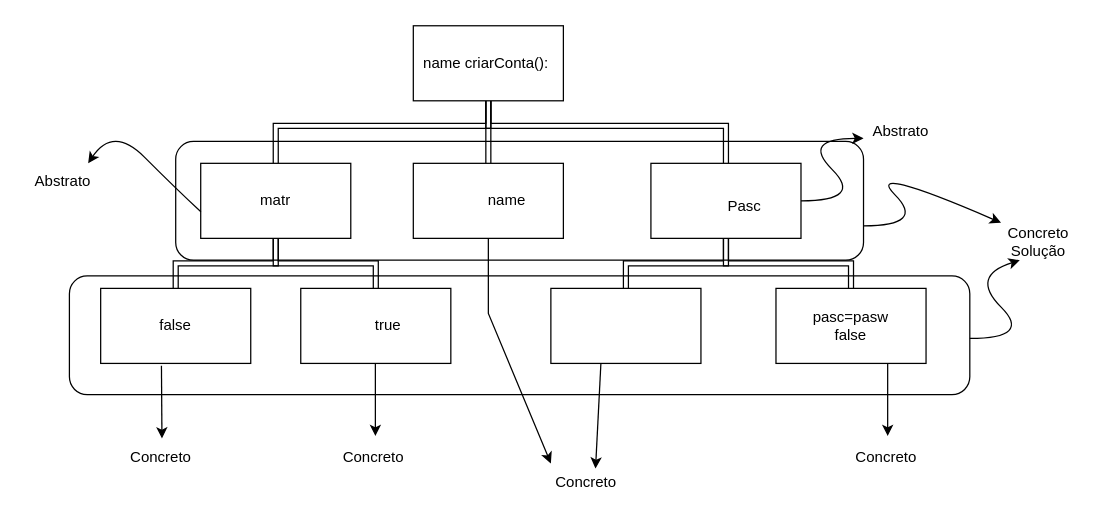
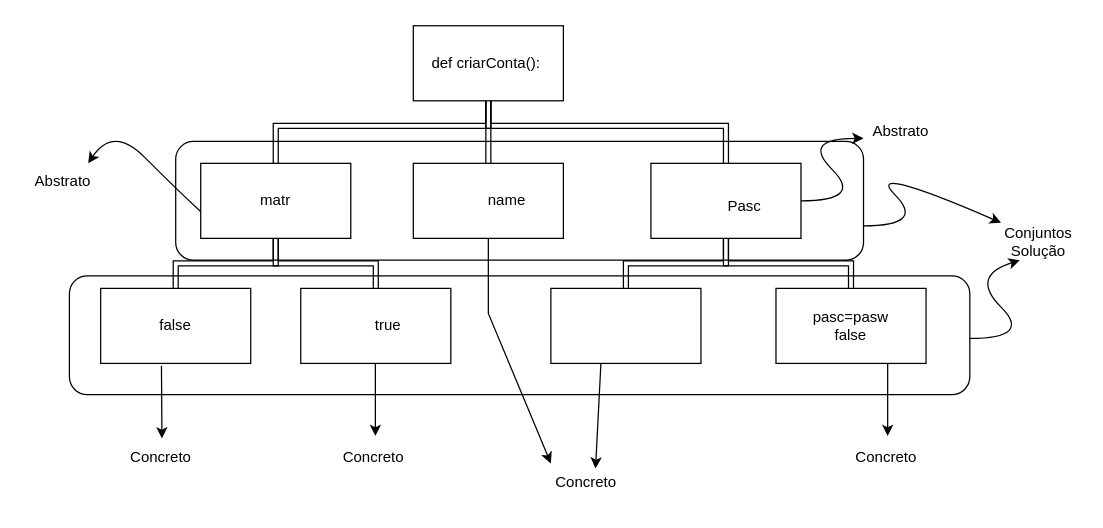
node "name criarConta():": label "name criarConta():" -> "def criarConta():"
node "Concreto Solução": label "Concreto Solução" -> "Conjuntos Solução"
